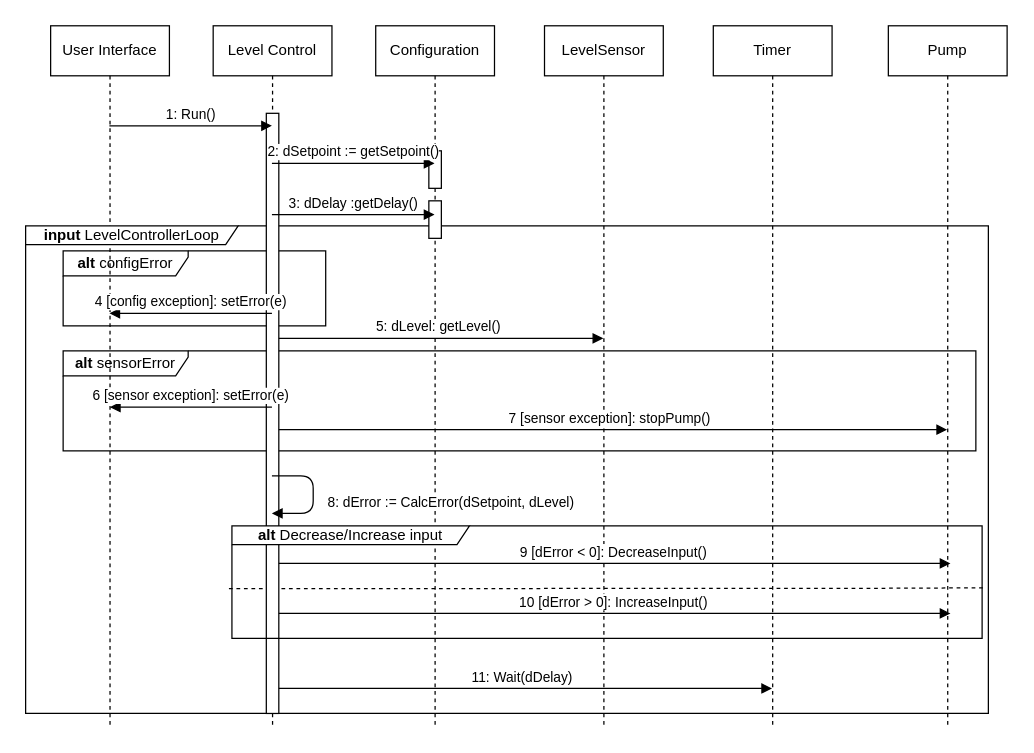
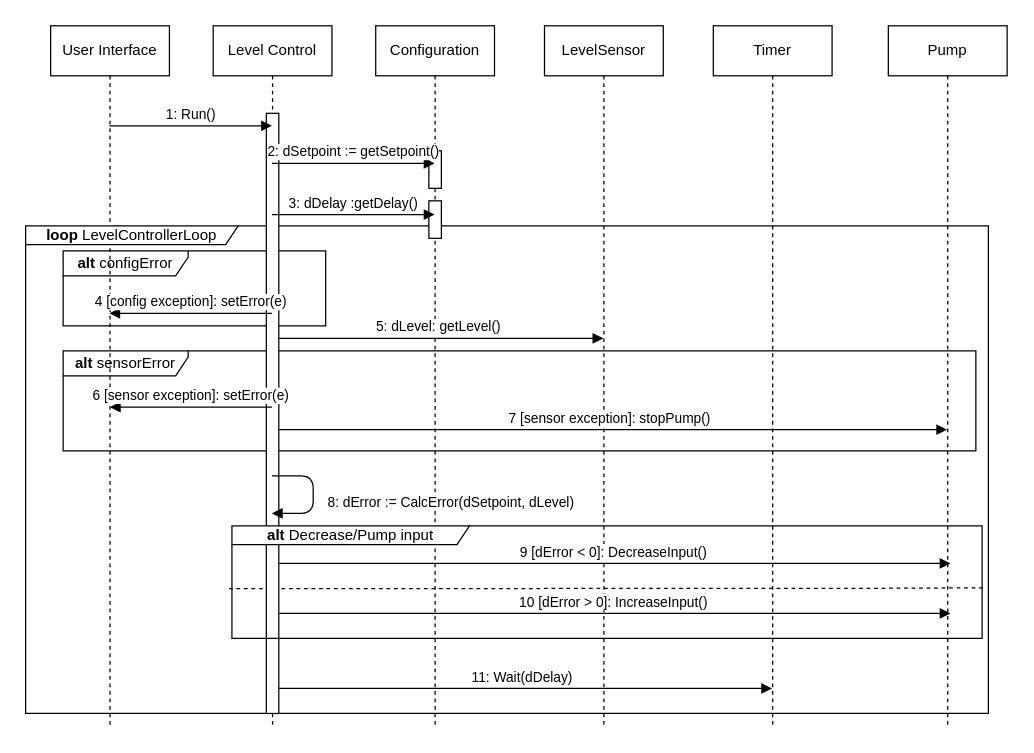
node "input LevelControllerLoop": label "input LevelControllerLoop" -> "loop LevelControllerLoop"
node "alt Decrease/Increase input": label "alt Decrease/Increase input" -> "alt Decrease/Pump input"
